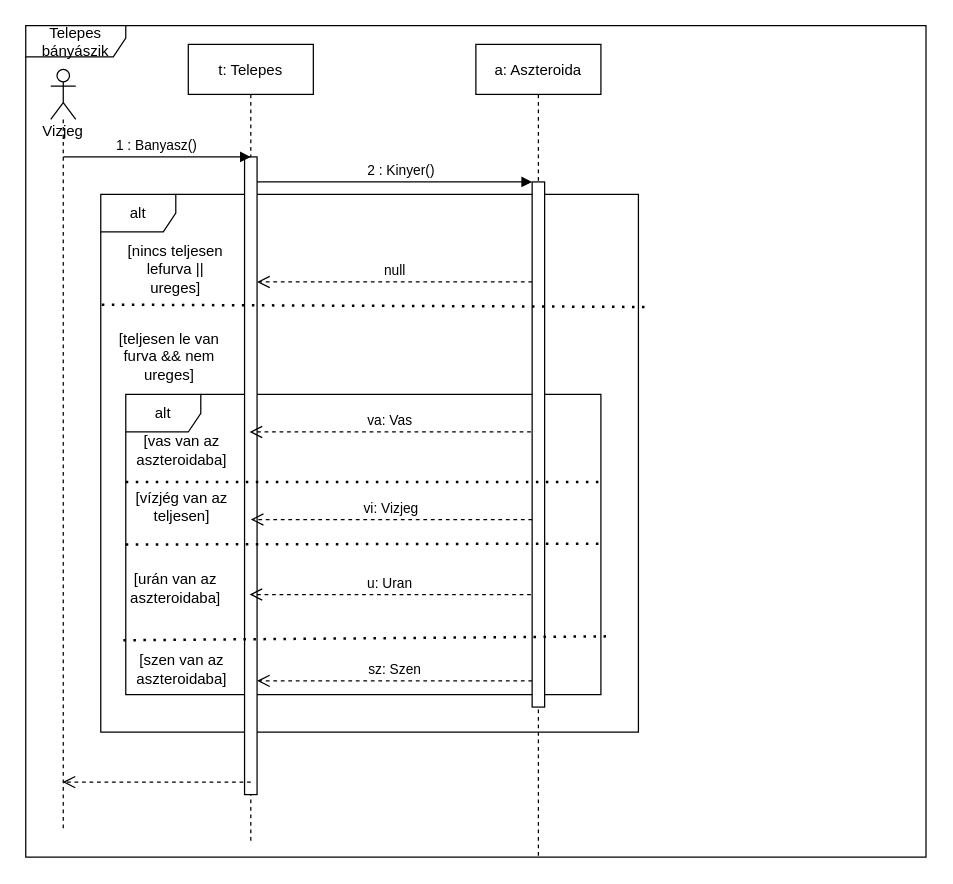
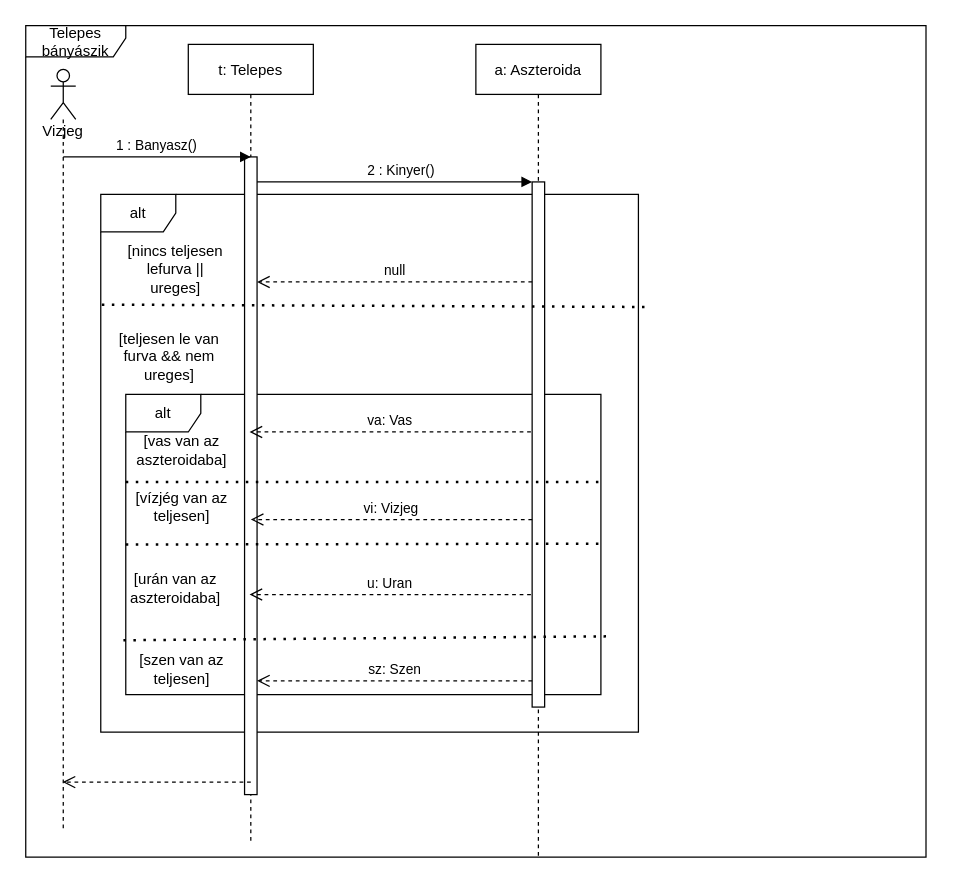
node "[szen van az aszteroidaba]": label "[szen van az aszteroidaba]" -> "[szen van az teljesen]"
